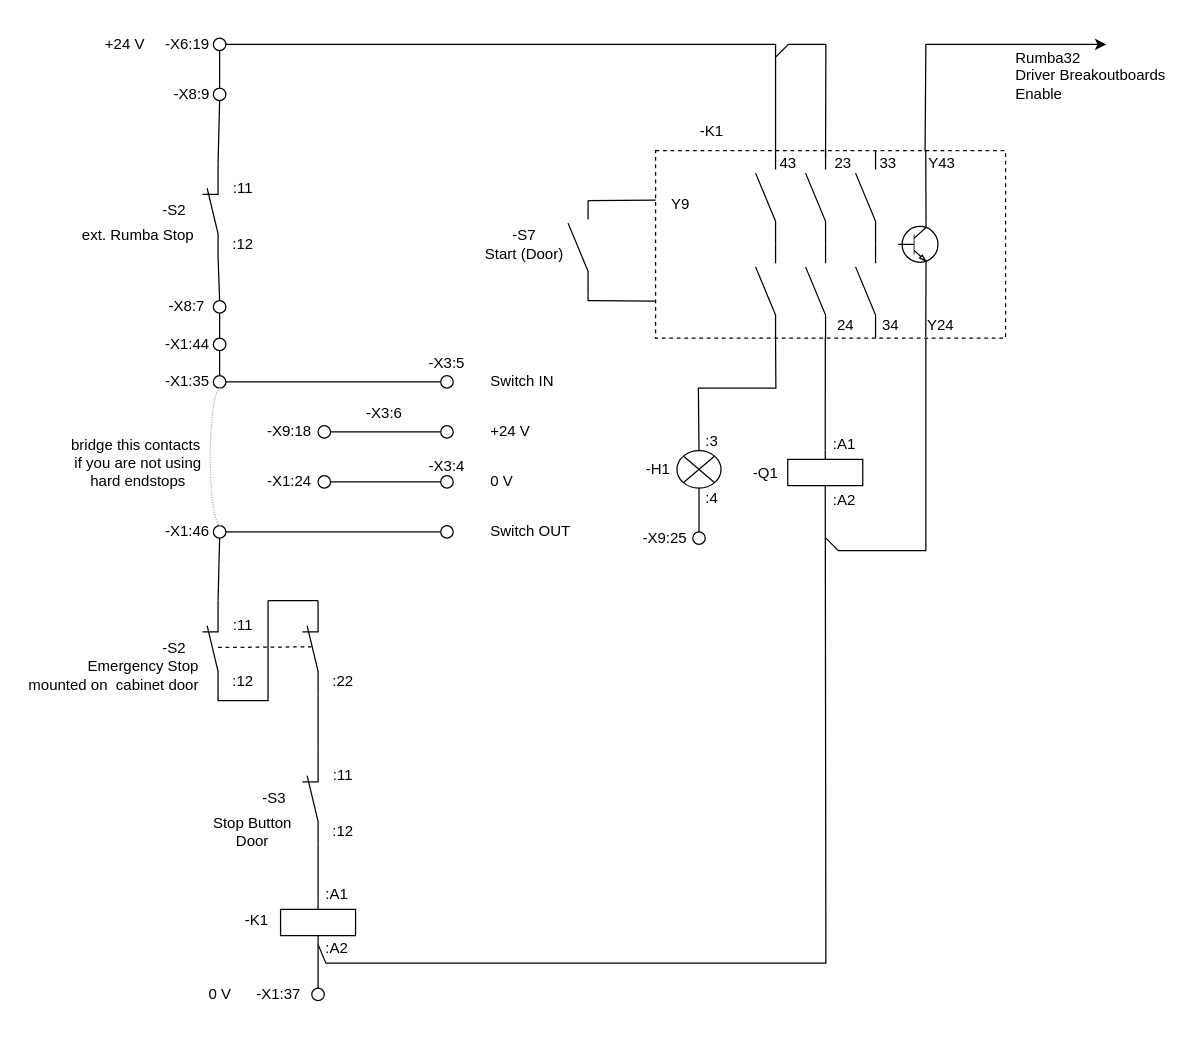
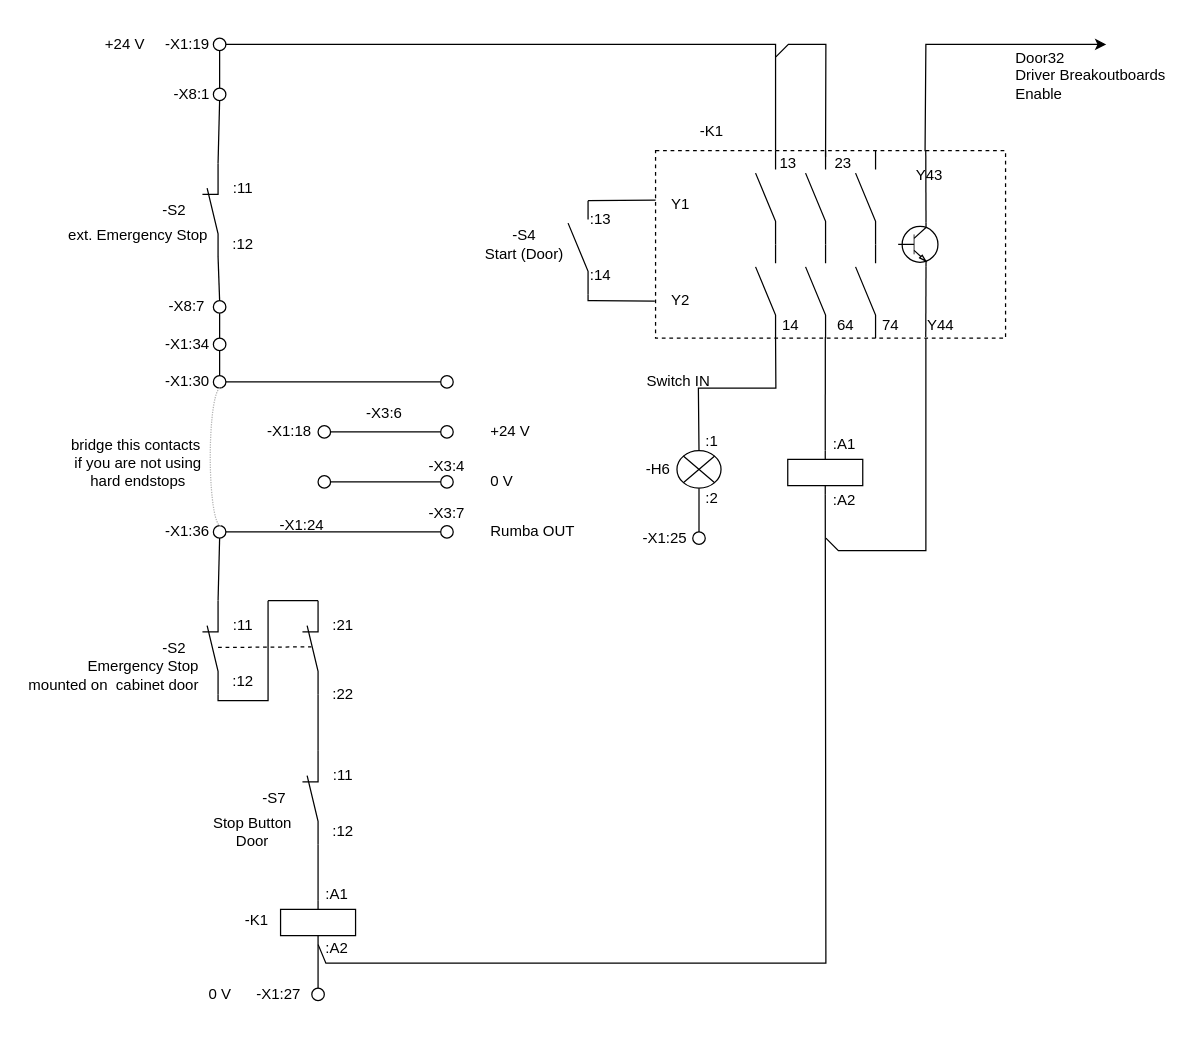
node "-X6:19": label "-X6:19" -> "-X1:19"
node "Rumba32 Driver Breakoutboards Enable": label "Rumba32 Driver Breakoutboards Enable" -> "Door32 Driver Breakoutboards Enable"
node "-X8:9": label "-X8:9" -> "-X8:1"
node "43": label "43" -> "13"
node "33": removed
node "Y43": moved (942, 163) -> (929, 176)
node "Y9": label "Y9" -> "Y1"
node ":13": added
node "ext. Rumba Stop": label "ext. Rumba Stop" -> "ext. Emergency Stop"
node "-S7 Start (Door)": label "-S7 Start (Door)" -> "-S4 Start (Door)"
node ":14": added
node "Y2": added
node "14": added
node "24": label "24" -> "64"
node "34": label "34" -> "74"
node "Y24": label "Y24" -> "Y44"
node "-X1:44": label "-X1:44" -> "-X1:34"
node "-X3:5": removed
node "-X1:35": label "-X1:35" -> "-X1:30"
node "Switch IN": moved (563, 382) -> (719, 382)
node "-X9:18": label "-X9:18" -> "-X1:18"
node ":3": label ":3" -> ":1"
node "-H1": label "-H1" -> "-H6"
node "-Q1": removed
node "-X1:24": moved (289, 482) -> (301, 526)
node ":4": label ":4" -> ":2"
node "-X3:7": added
node "-X1:46": label "-X1:46" -> "-X1:36"
node "Switch OUT": label "Switch OUT" -> "Rumba OUT"
node "-X9:25": label "-X9:25" -> "-X1:25"
node ":21": added
node ":22": moved (343, 682) -> (343, 694)
node "-S3": label "-S3" -> "-S7"
node "-X1:37": label "-X1:37" -> "-X1:27"
